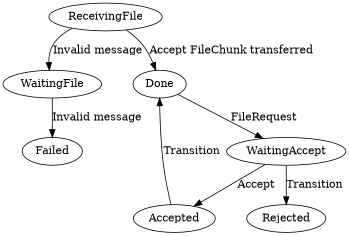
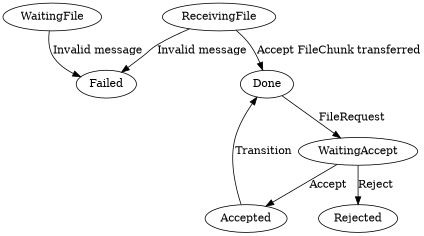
edge "ReceivingFile" -> "WaitingFile": now "ReceivingFile" -> "Failed"
edge "WaitingAccept" -> "Rejected": label "Transition" -> "Reject"
